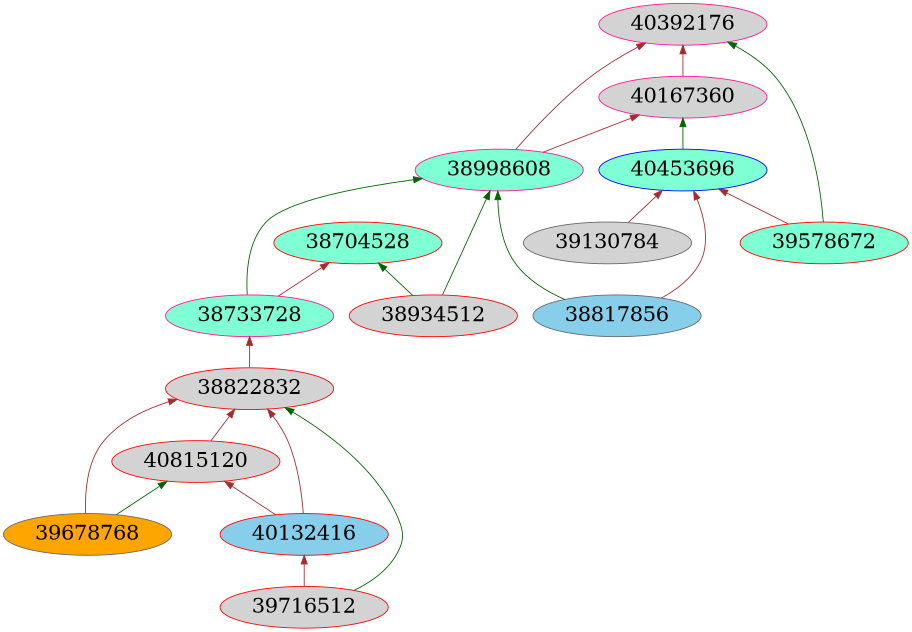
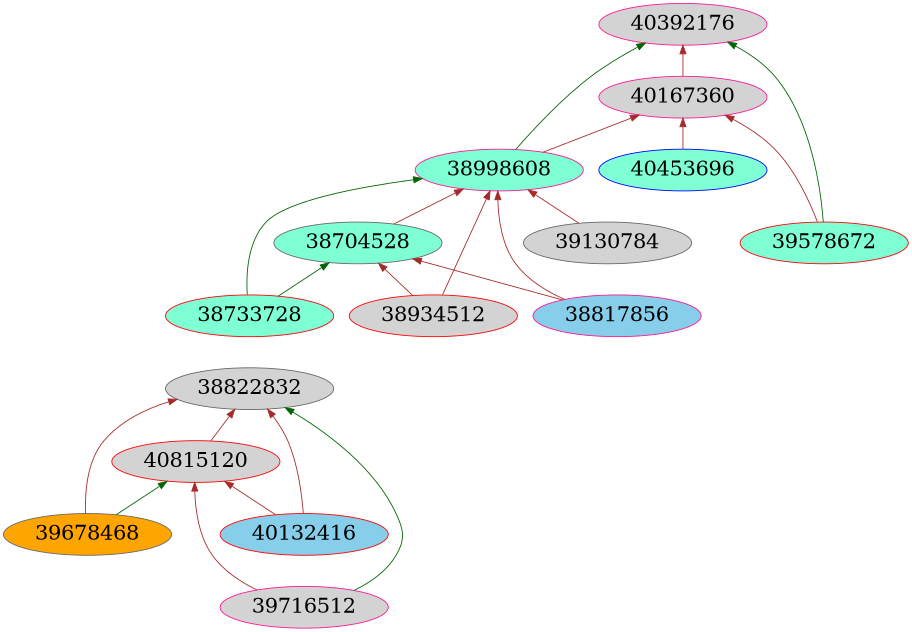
edge "38998608" -> "40392176": color brown -> darkgreen
edge "40453696" -> "40167360": color darkgreen -> brown
edge "38704528" -> "38998608": added
edge "39578672" -> "40453696": now "39578672" -> "40167360"
edge "39130784" -> "40453696": now "39130784" -> "38998608"
node "38704528": color red -> gray40
edge "38934512" -> "38998608": color darkgreen -> brown
edge "38817856" -> "40453696": now "38817856" -> "38704528"
edge "38817856" -> "38998608": color darkgreen -> brown
edge "38733728" -> "38704528": color brown -> darkgreen
edge "38934512" -> "38704528": color darkgreen -> brown
node "38733728": color deeppink -> red
node "38817856": color gray40 -> deeppink
edge "38822832" -> "38733728": removed
node "38822832": color red -> gray40
node "39678768": label "39678768" -> "39678468"
edge "39716512" -> "40132416": now "39716512" -> "40815120"
node "39716512": color red -> deeppink
